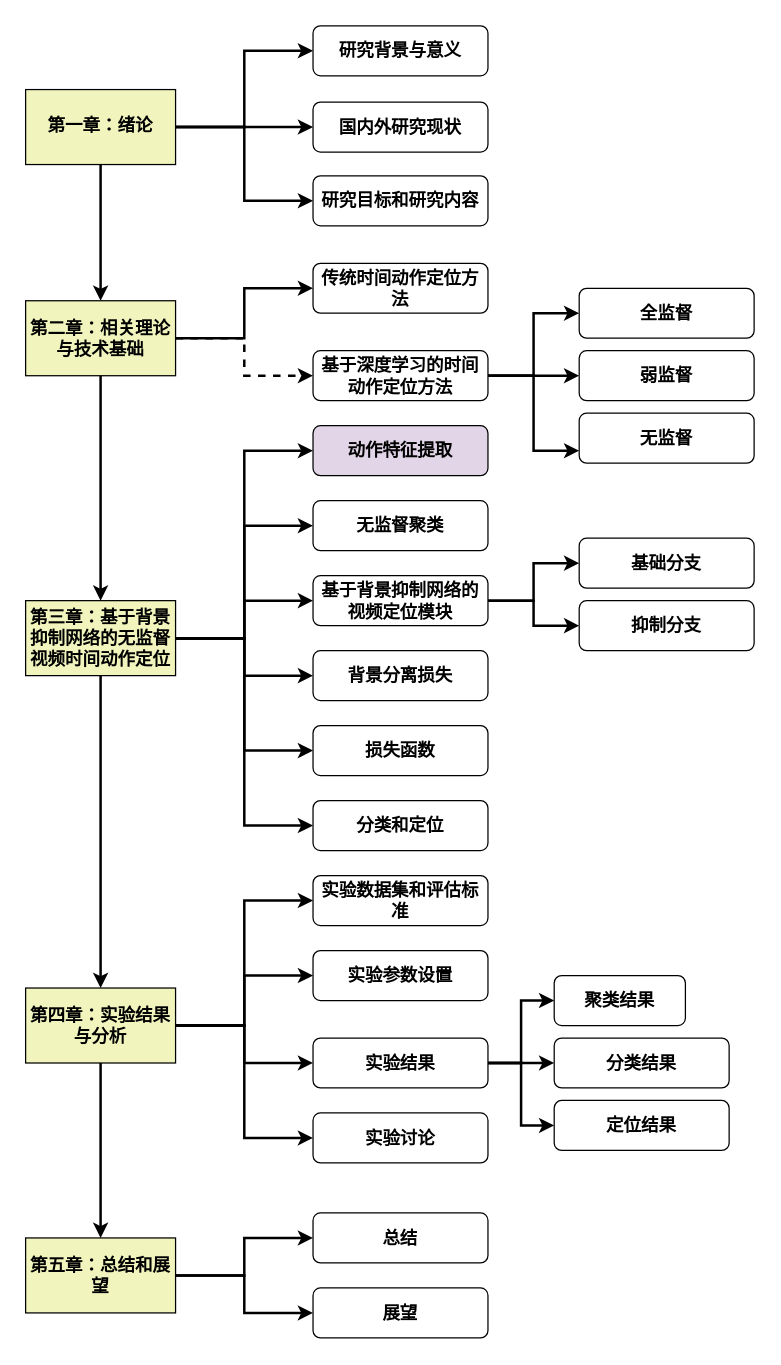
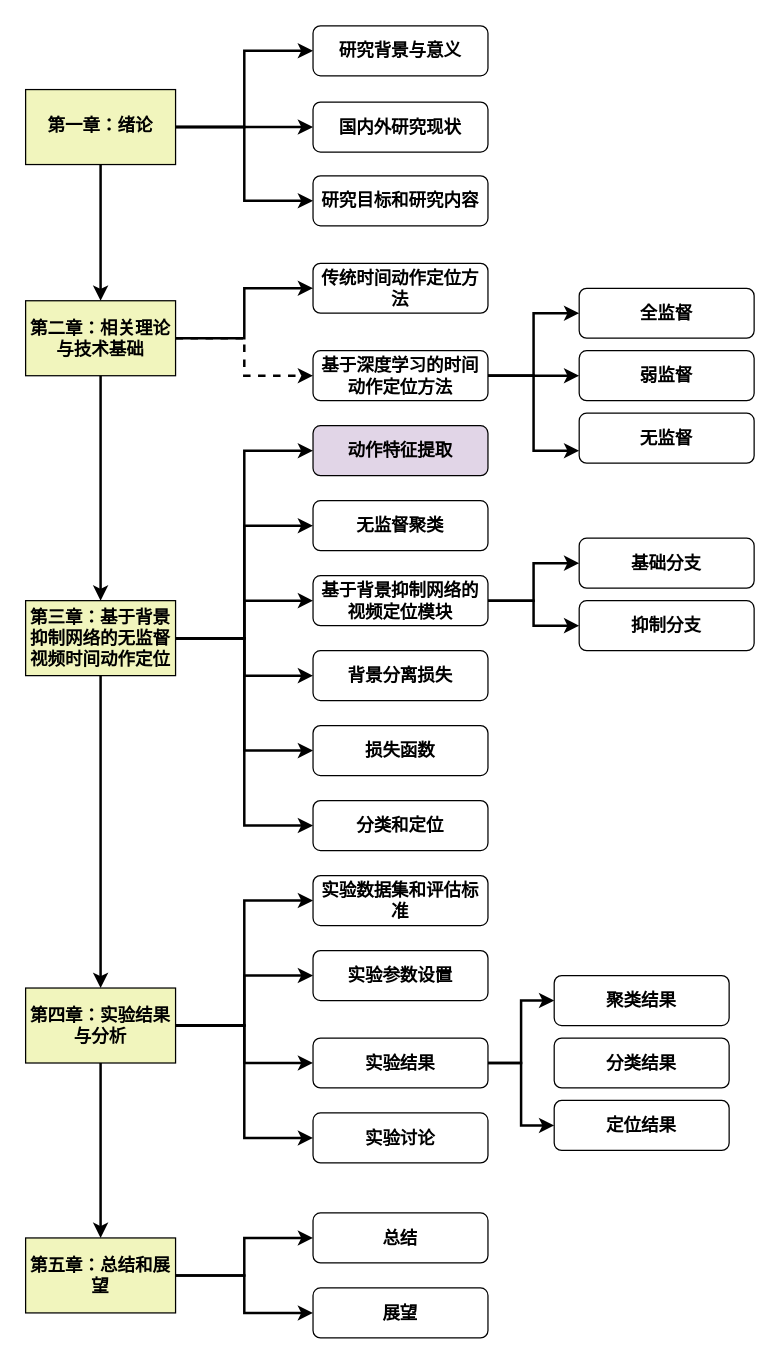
node "聚类结果": size 131x50 -> 175x50
edge "实验结果" -> "分类结果": removed
